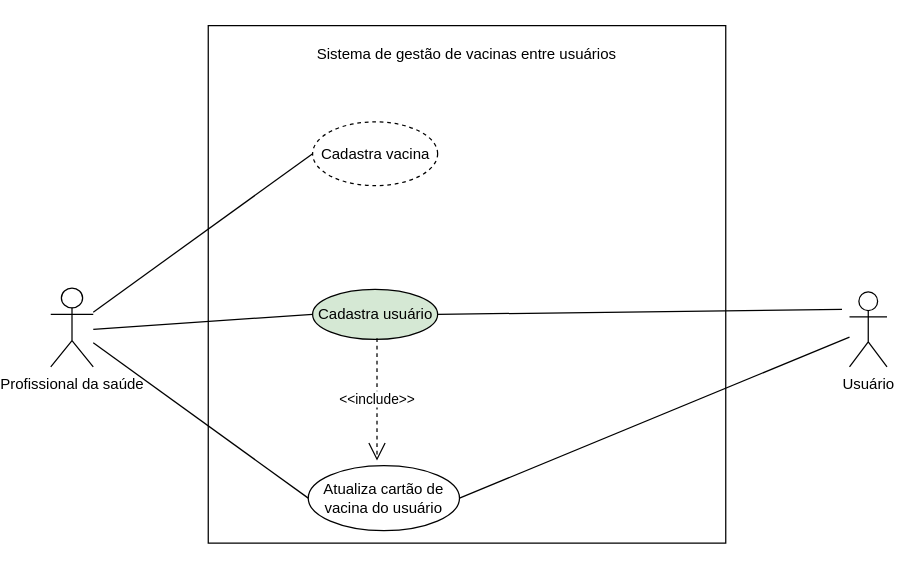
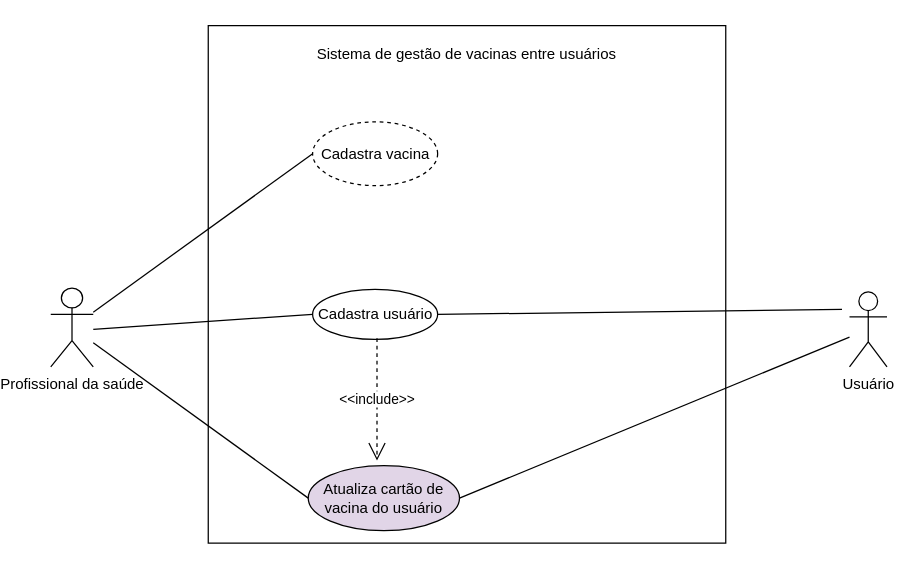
node "Cadastra usuário": fillcolor #d5e8d4 -> #ffffff
node "Atualiza cartão de vacina do usuário": fillcolor #ffffff -> #e1d5e7
